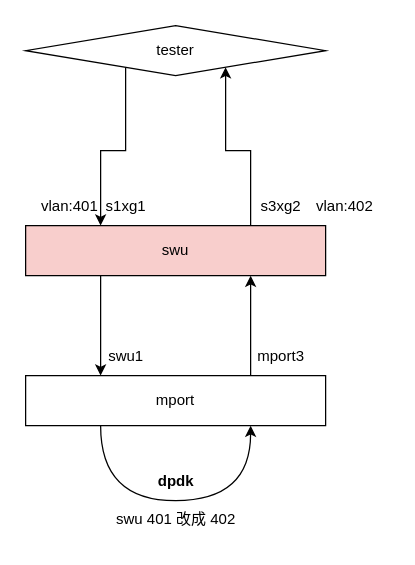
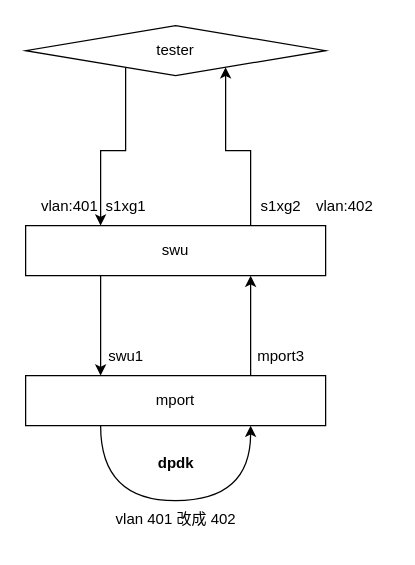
node "s3xg2": label "s3xg2" -> "s1xg2"
node "swu": fillcolor #f8cecc -> #ffffff
node "dpdk": moved (176, 482) -> (176, 463)
node "swu 401 改成 402": label "swu 401 改成 402" -> "vlan 401 改成 402"
